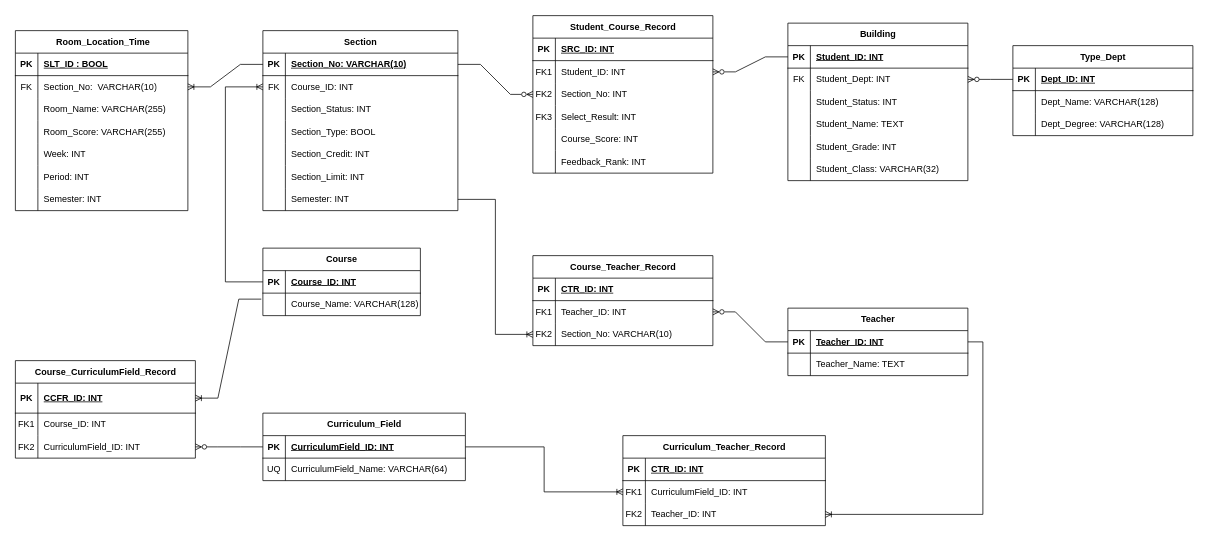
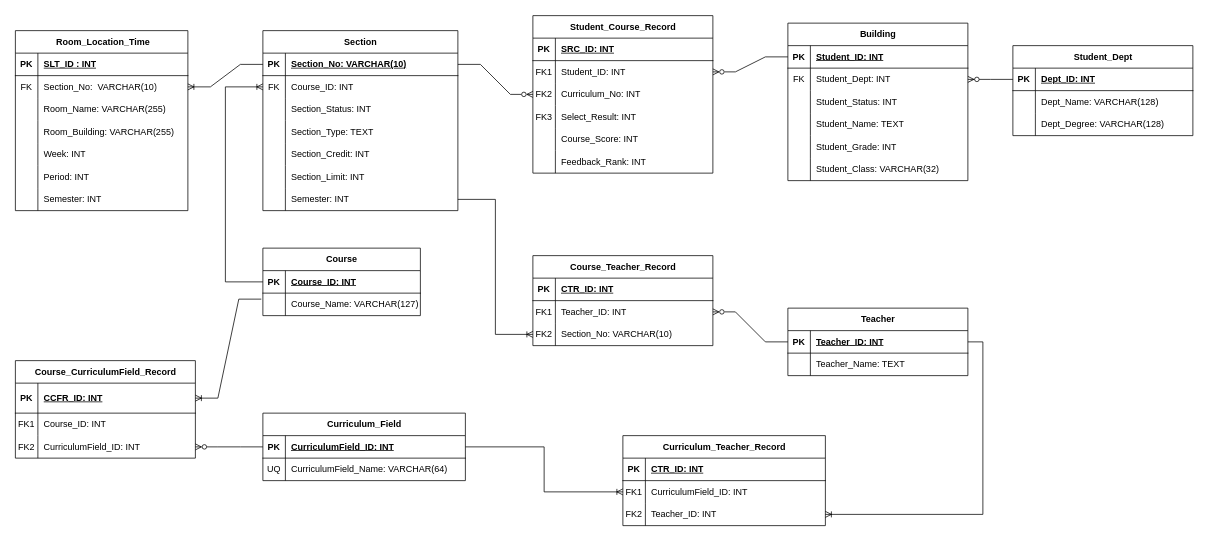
node "Type_Dept": label "Type_Dept" -> "Student_Dept"
node "SLT_ID : BOOL": label "SLT_ID : BOOL" -> "SLT_ID : INT"
node "Section_No: INT": label "Section_No: INT" -> "Curriculum_No: INT"
node "Room_Score: VARCHAR(255)": label "Room_Score: VARCHAR(255)" -> "Room_Building: VARCHAR(255)"
node "Section_Type: BOOL": label "Section_Type: BOOL" -> "Section_Type: TEXT"
node "Course_Name: VARCHAR(128)": label "Course_Name: VARCHAR(128)" -> "Course_Name: VARCHAR(127)"
